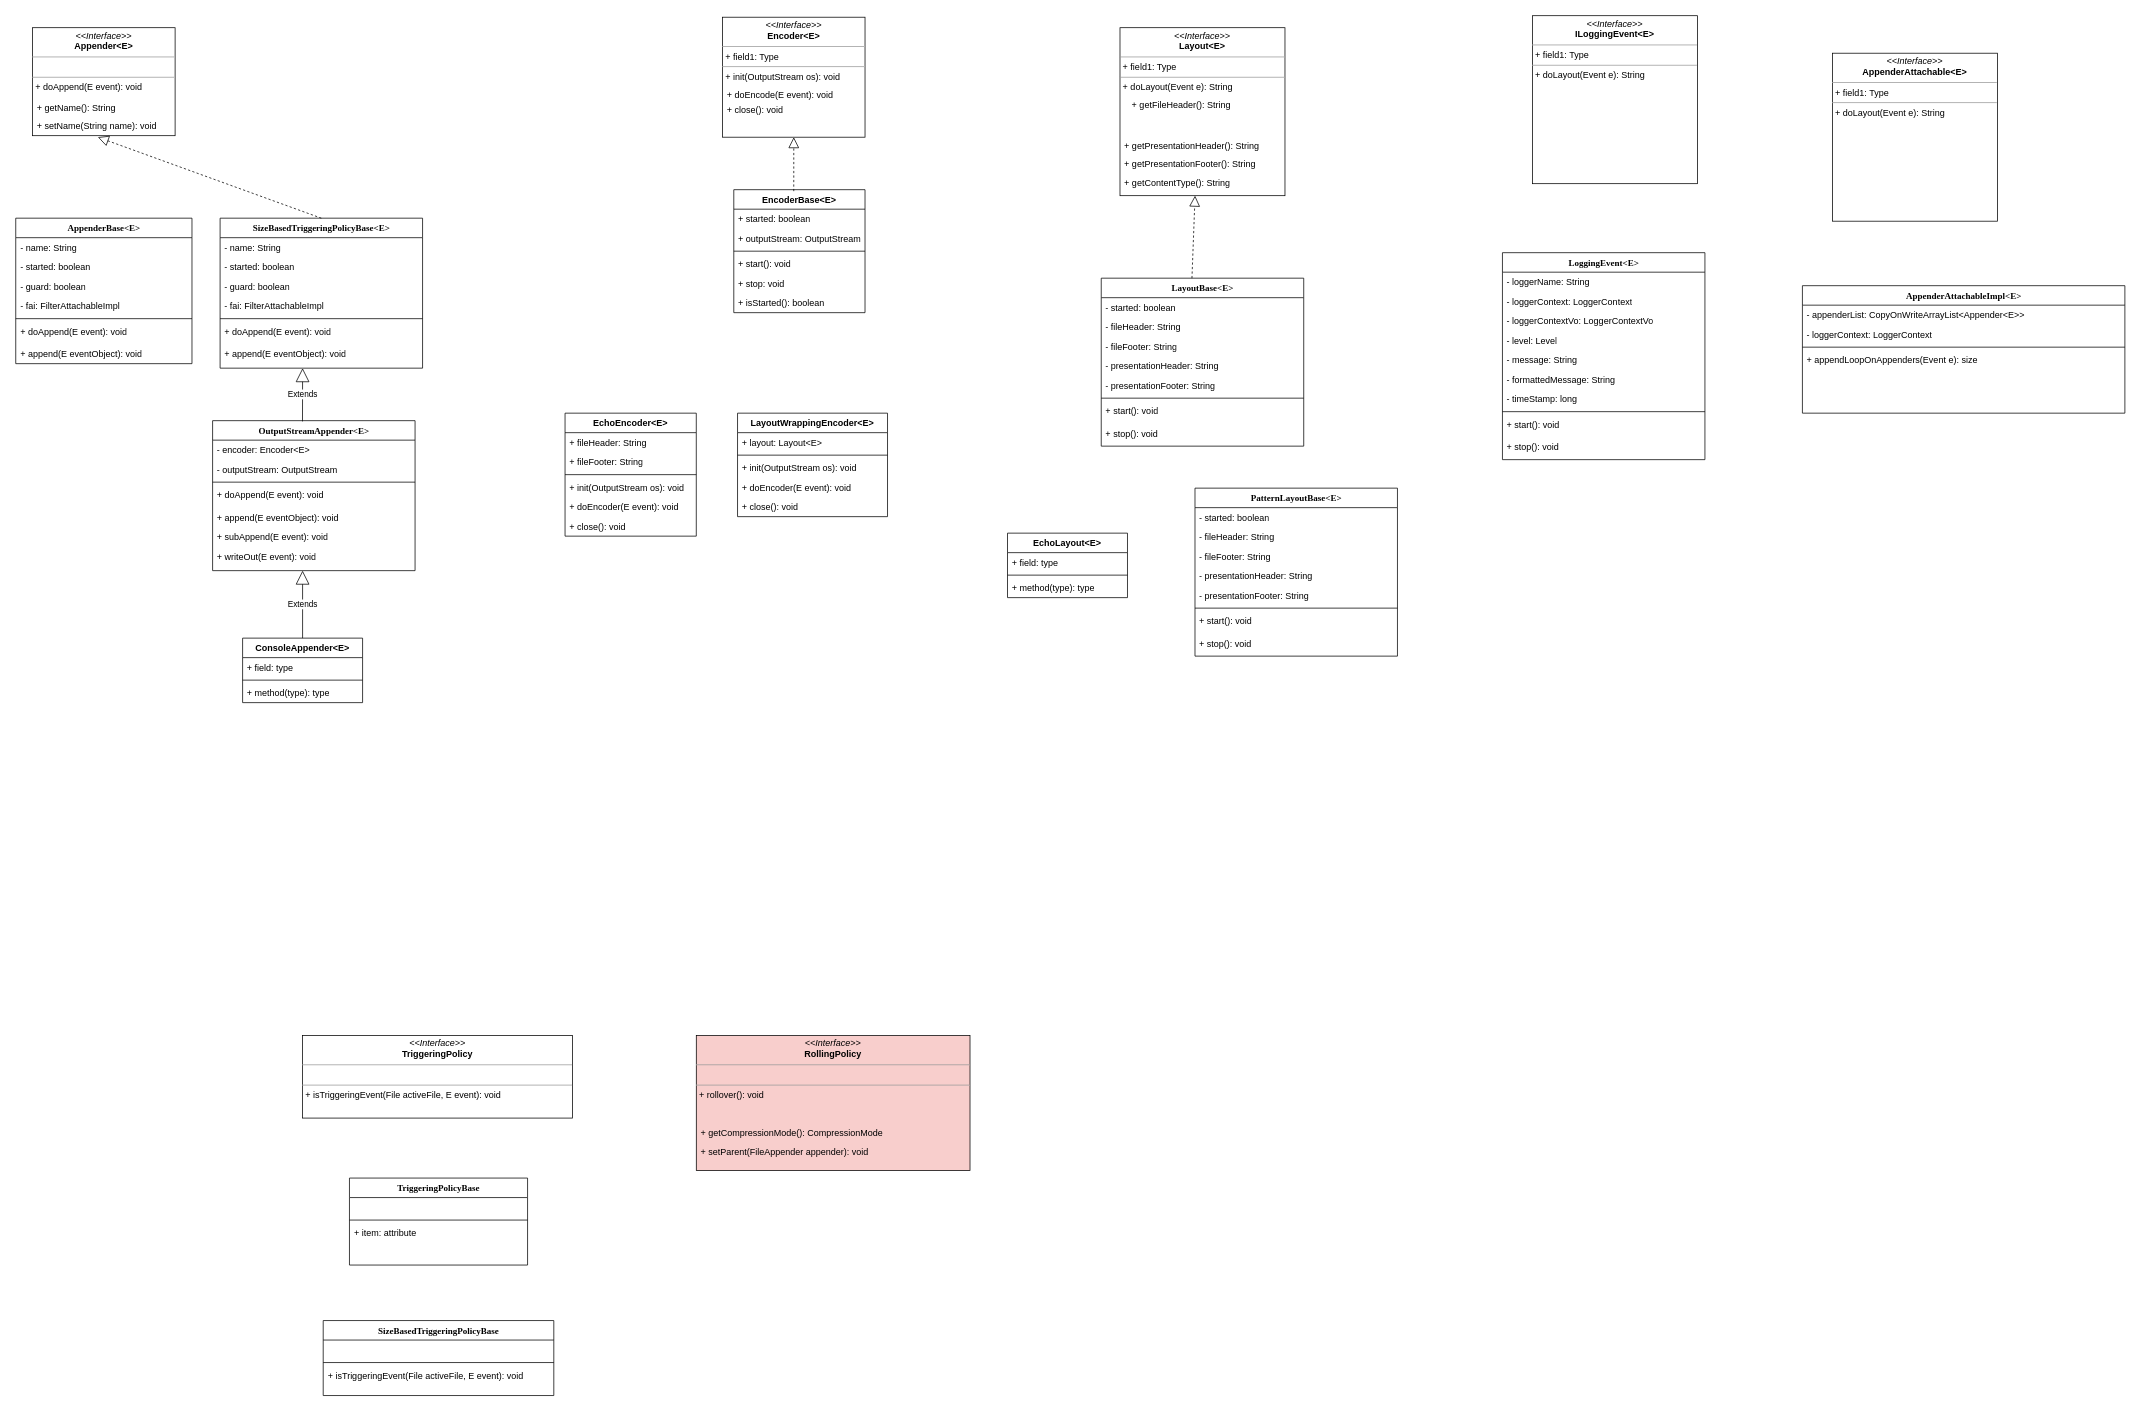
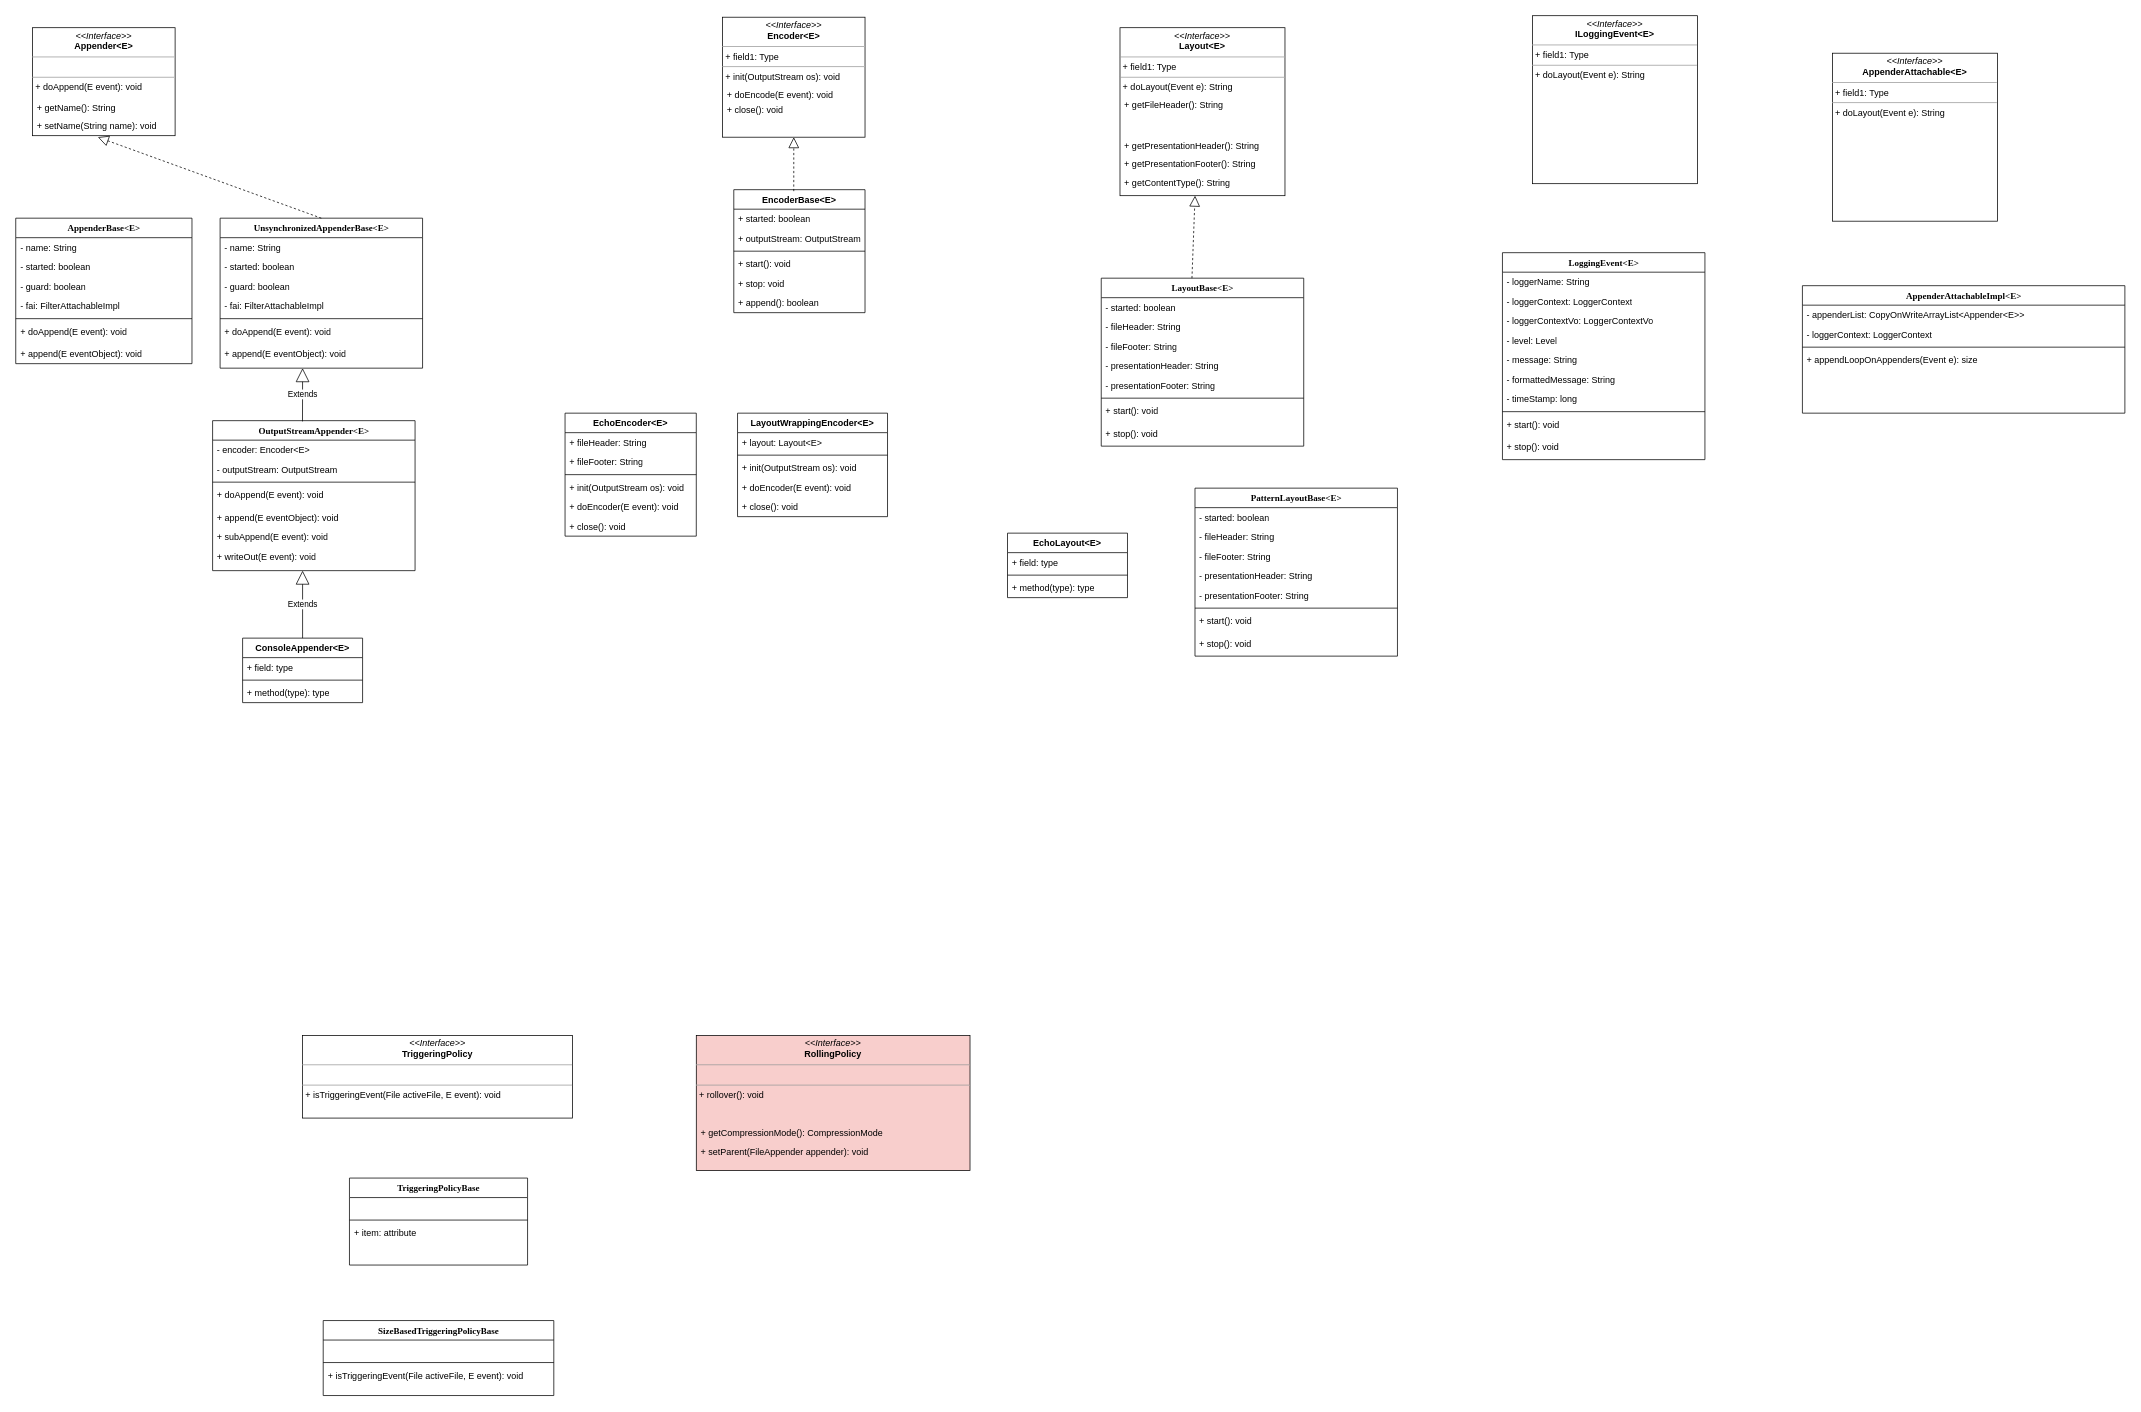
node "+ getFileHeader(): String": moved (1199, 104) -> (1191, 104)
node "SizeBasedTriggeringPolicyBase<E>": label "SizeBasedTriggeringPolicyBase<E>" -> "UnsynchronizedAppenderBase<E>"
node "+ isStarted(): boolean": label "+ isStarted(): boolean" -> "+ append(): boolean"
